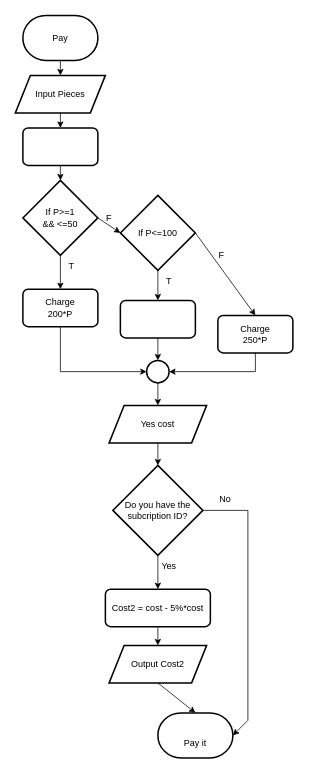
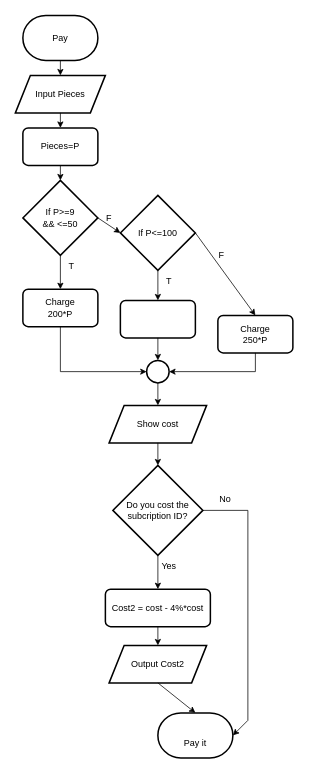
node "Pieces=P": added
node "If P>=1 && <=50": label "If P>=1 && <=50" -> "If P>=9 && <=50"
node "Yes cost": label "Yes cost" -> "Show cost"
node "Do you have the subcription ID?": label "Do you have the subcription ID?" -> "Do you cost the subcription ID?"
node "Cost2 = cost - 5%*cost": label "Cost2 = cost - 5%*cost" -> "Cost2 = cost - 4%*cost"
